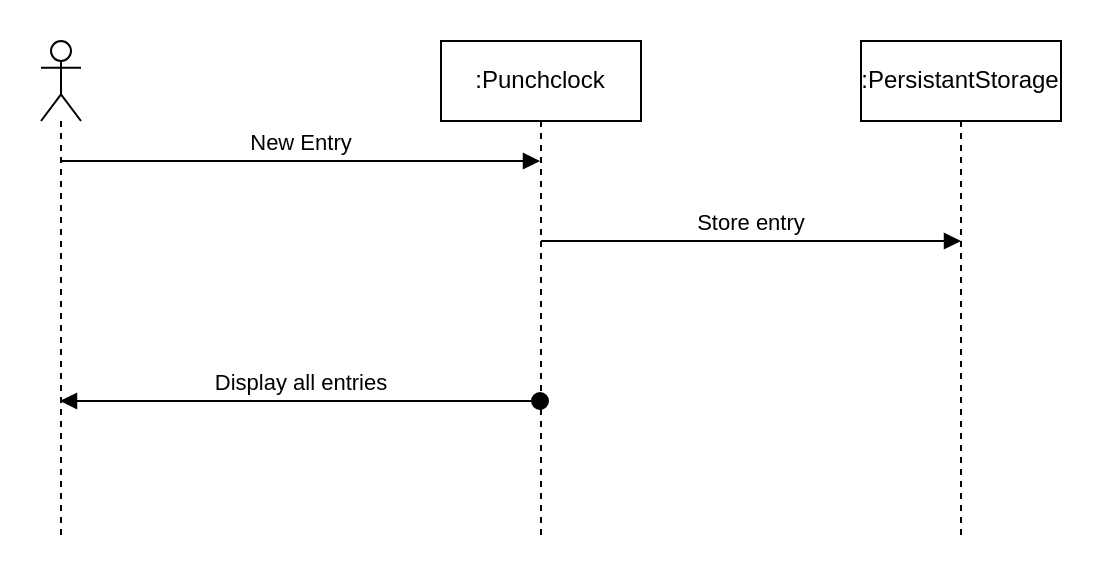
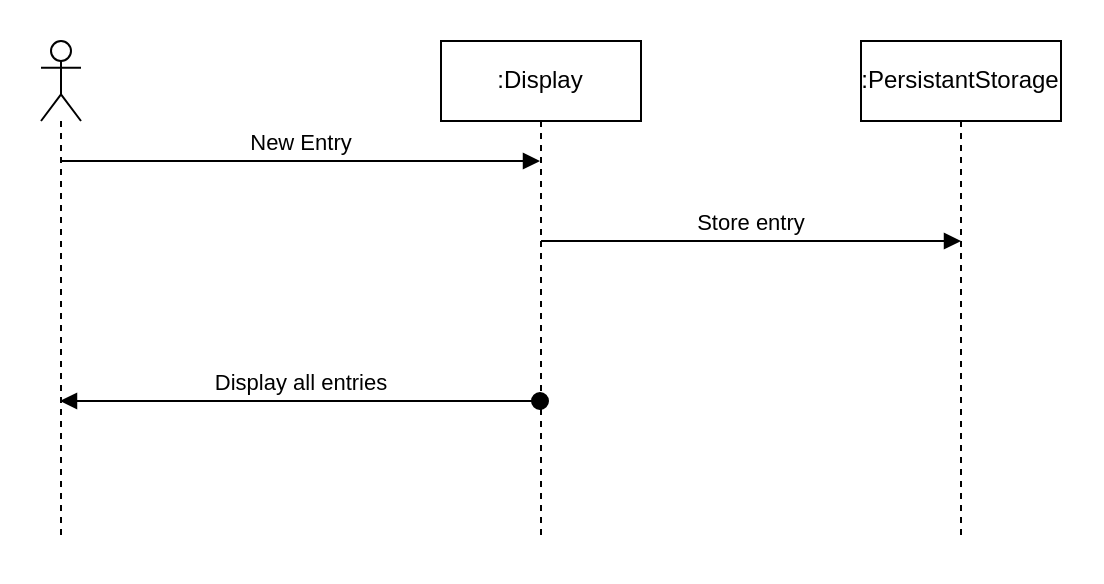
node ":Punchclock": label ":Punchclock" -> ":Display"
